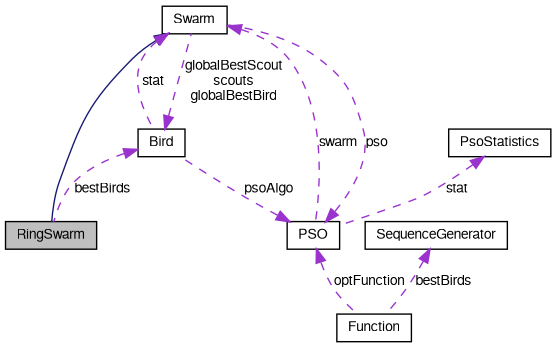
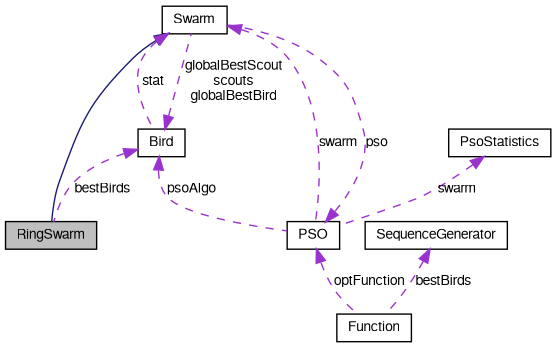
edge "Bird" -> "PSO": reversed
edge "PSO" -> "PsoStatistics": label "stat" -> "swarm"
